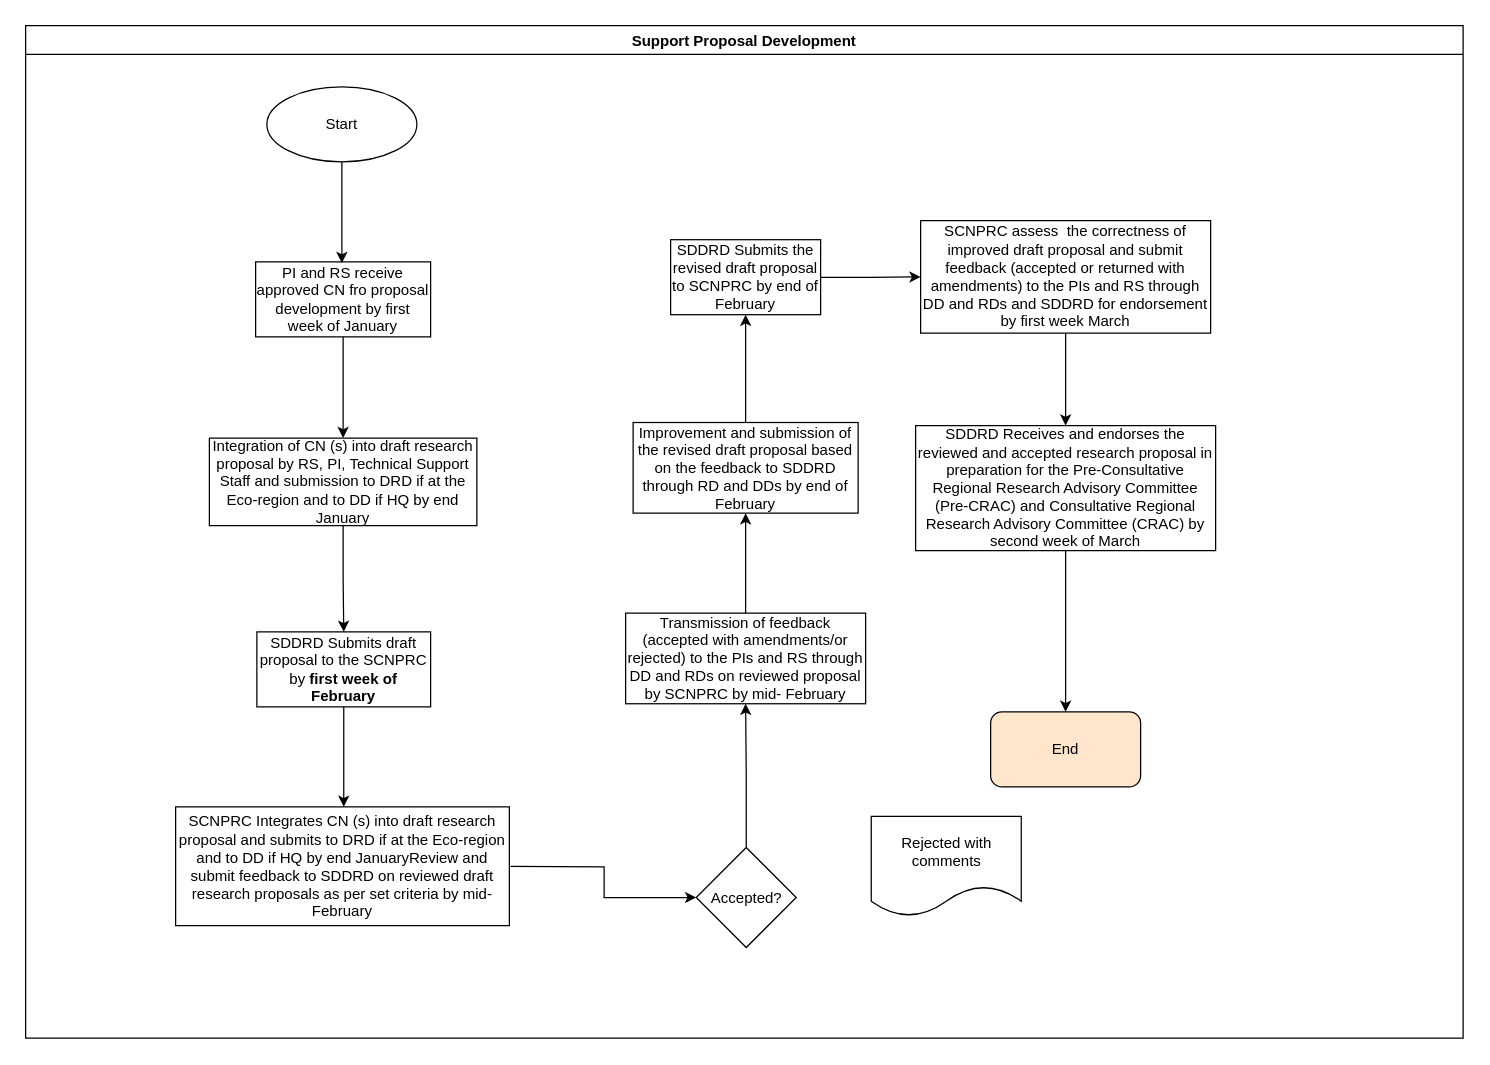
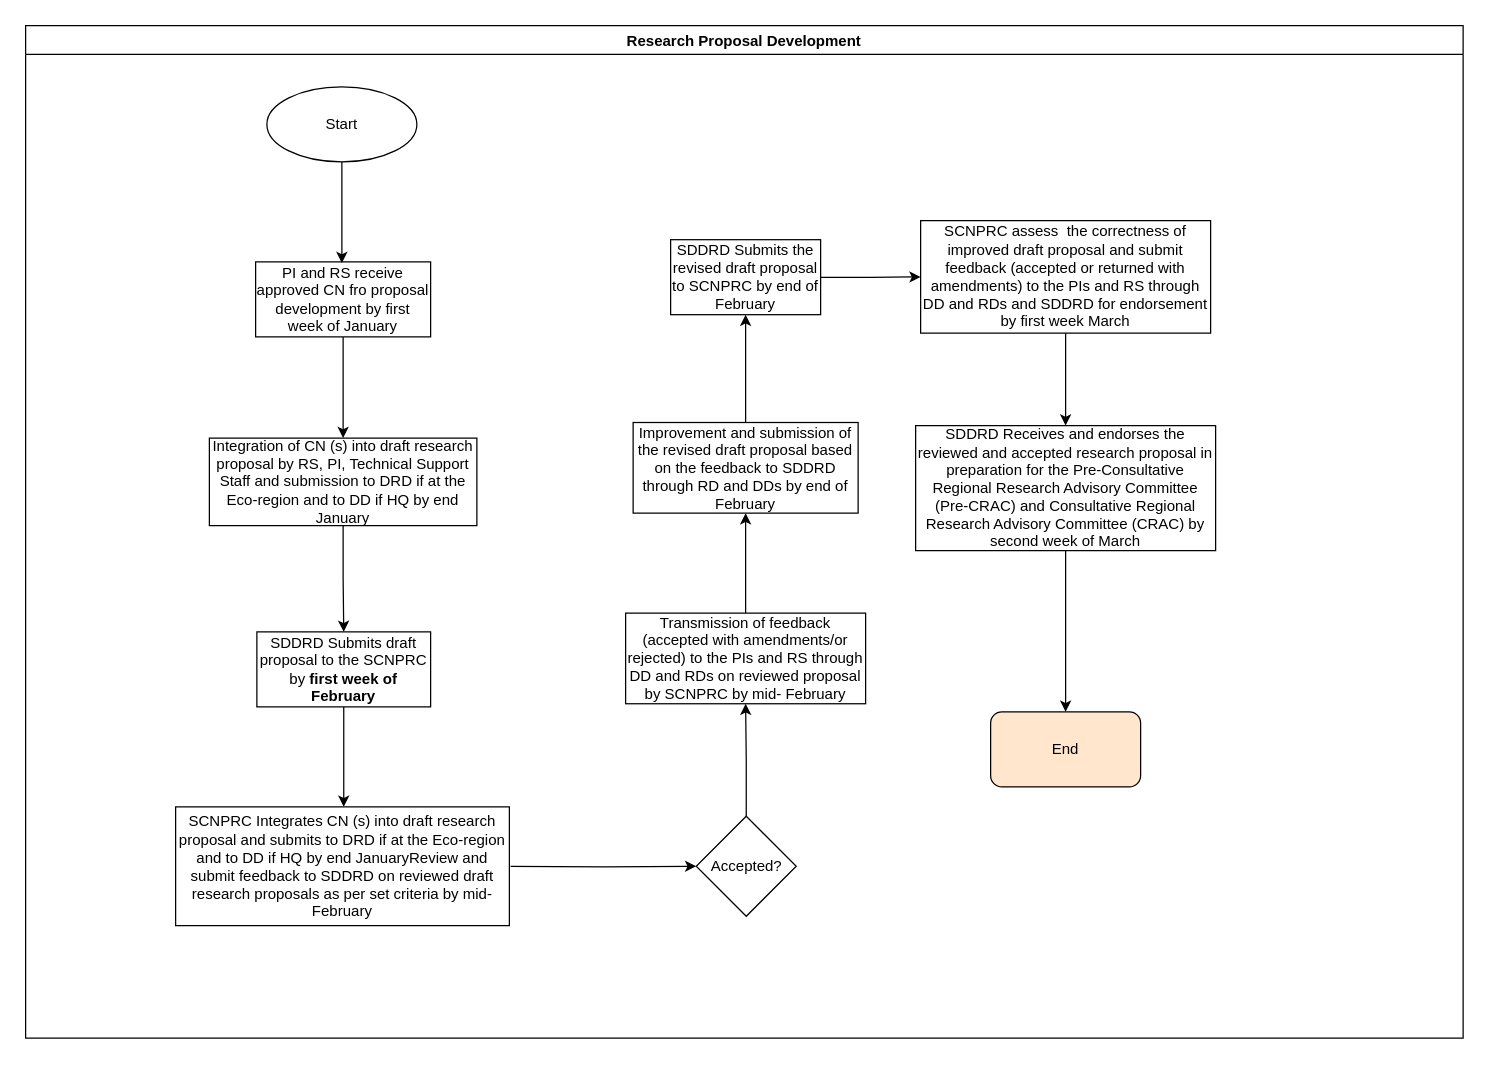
node "Support Proposal Development": label "Support Proposal Development" -> "Research Proposal Development"
node "Rejected with comments": removed
node "Accepted?": moved (746, 898) -> (746, 866)
